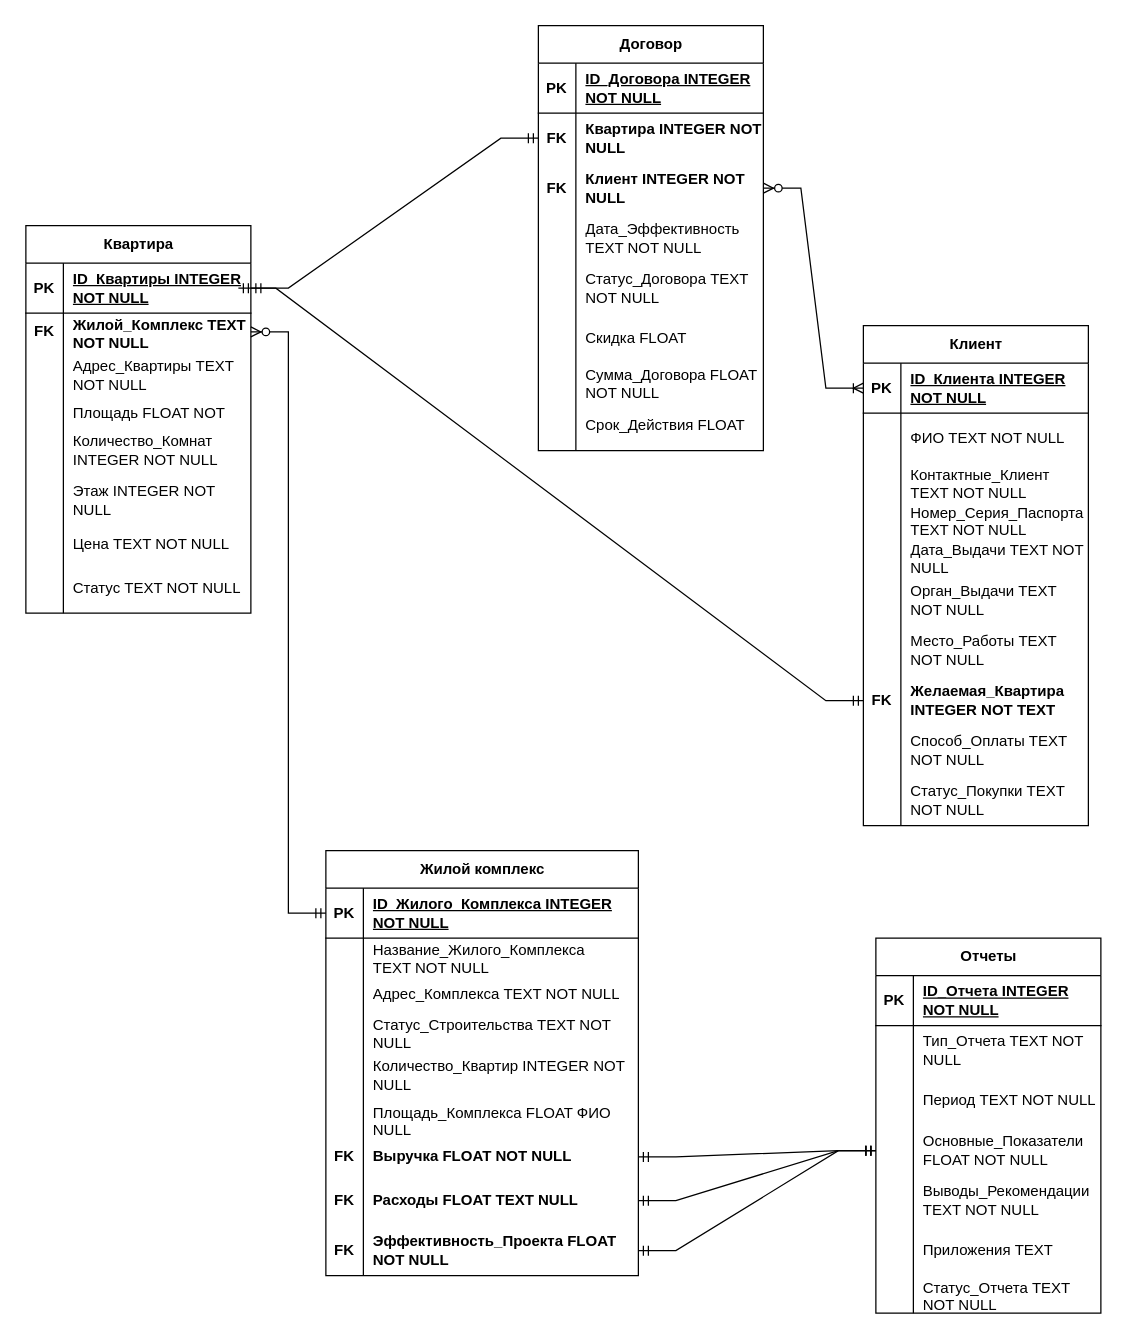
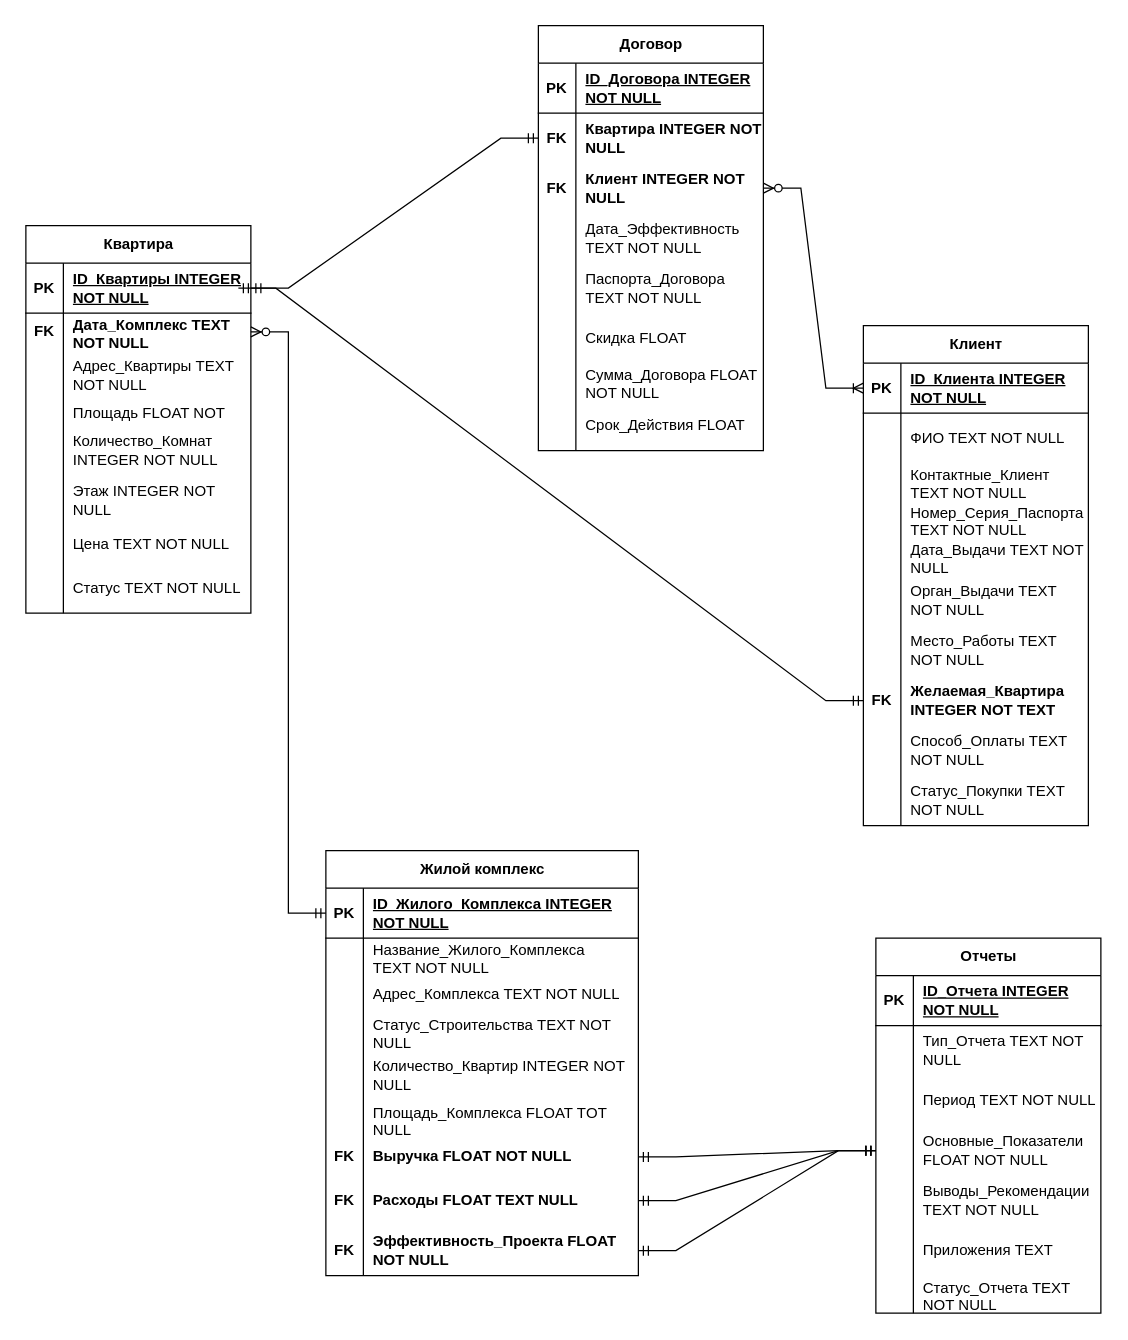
node "Статус_Договора TEXT NOT NULL": label "Статус_Договора TEXT NOT NULL" -> "Паспорта_Договора TEXT NOT NULL"
node "Жилой_Комплекс TEXT NOT NULL": label "Жилой_Комплекс TEXT NOT NULL" -> "Дата_Комплекс TEXT NOT NULL"
node "Площадь_Комплекса FLOAT ФИО NULL": label "Площадь_Комплекса FLOAT ФИО NULL" -> "Площадь_Комплекса FLOAT ТOT NULL"
